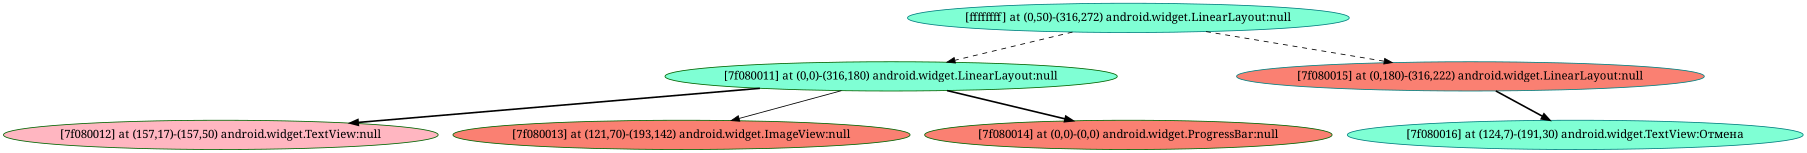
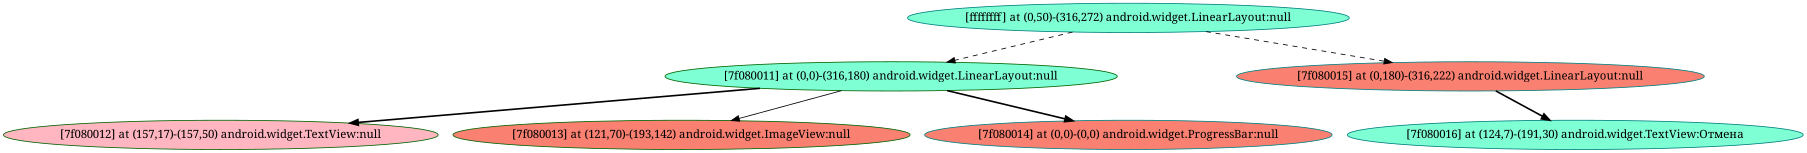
node "[7f080014] at (0,0)-(0,0) android.widget.ProgressBar:null": color darkgreen -> teal
